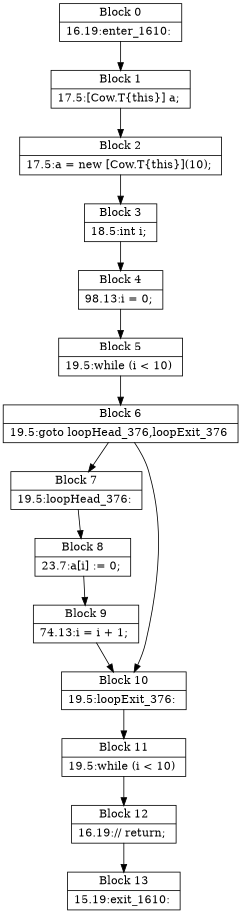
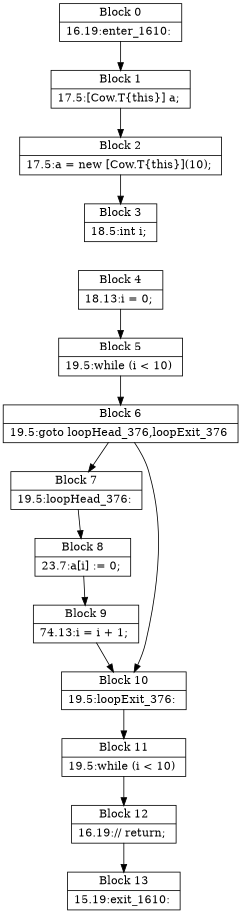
edge "Block 3" -> "Block 4": removed
node "Block 4": text "98.13:i = 0;" -> "18.13:i = 0;"
